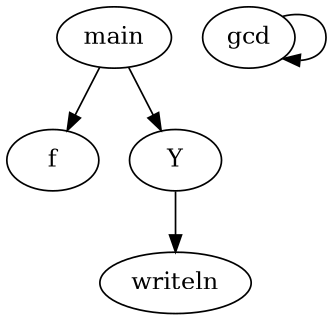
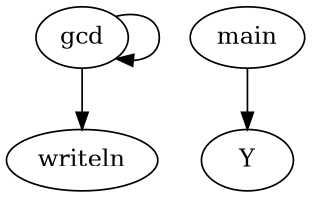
node "f": removed
edge "Y" -> "writeln": now "gcd" -> "writeln"
